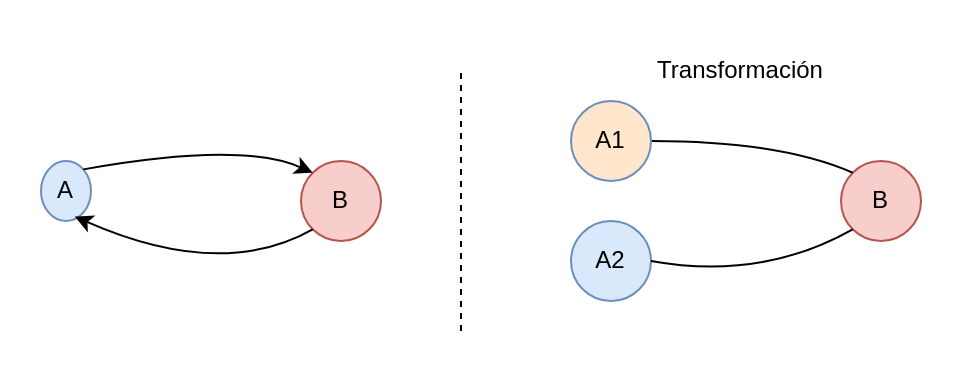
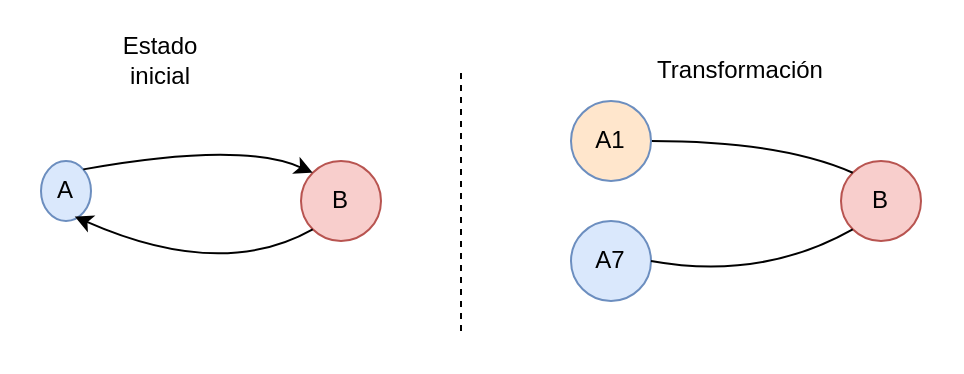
node "Estado inicial": added
node "A2": label "A2" -> "A7"
